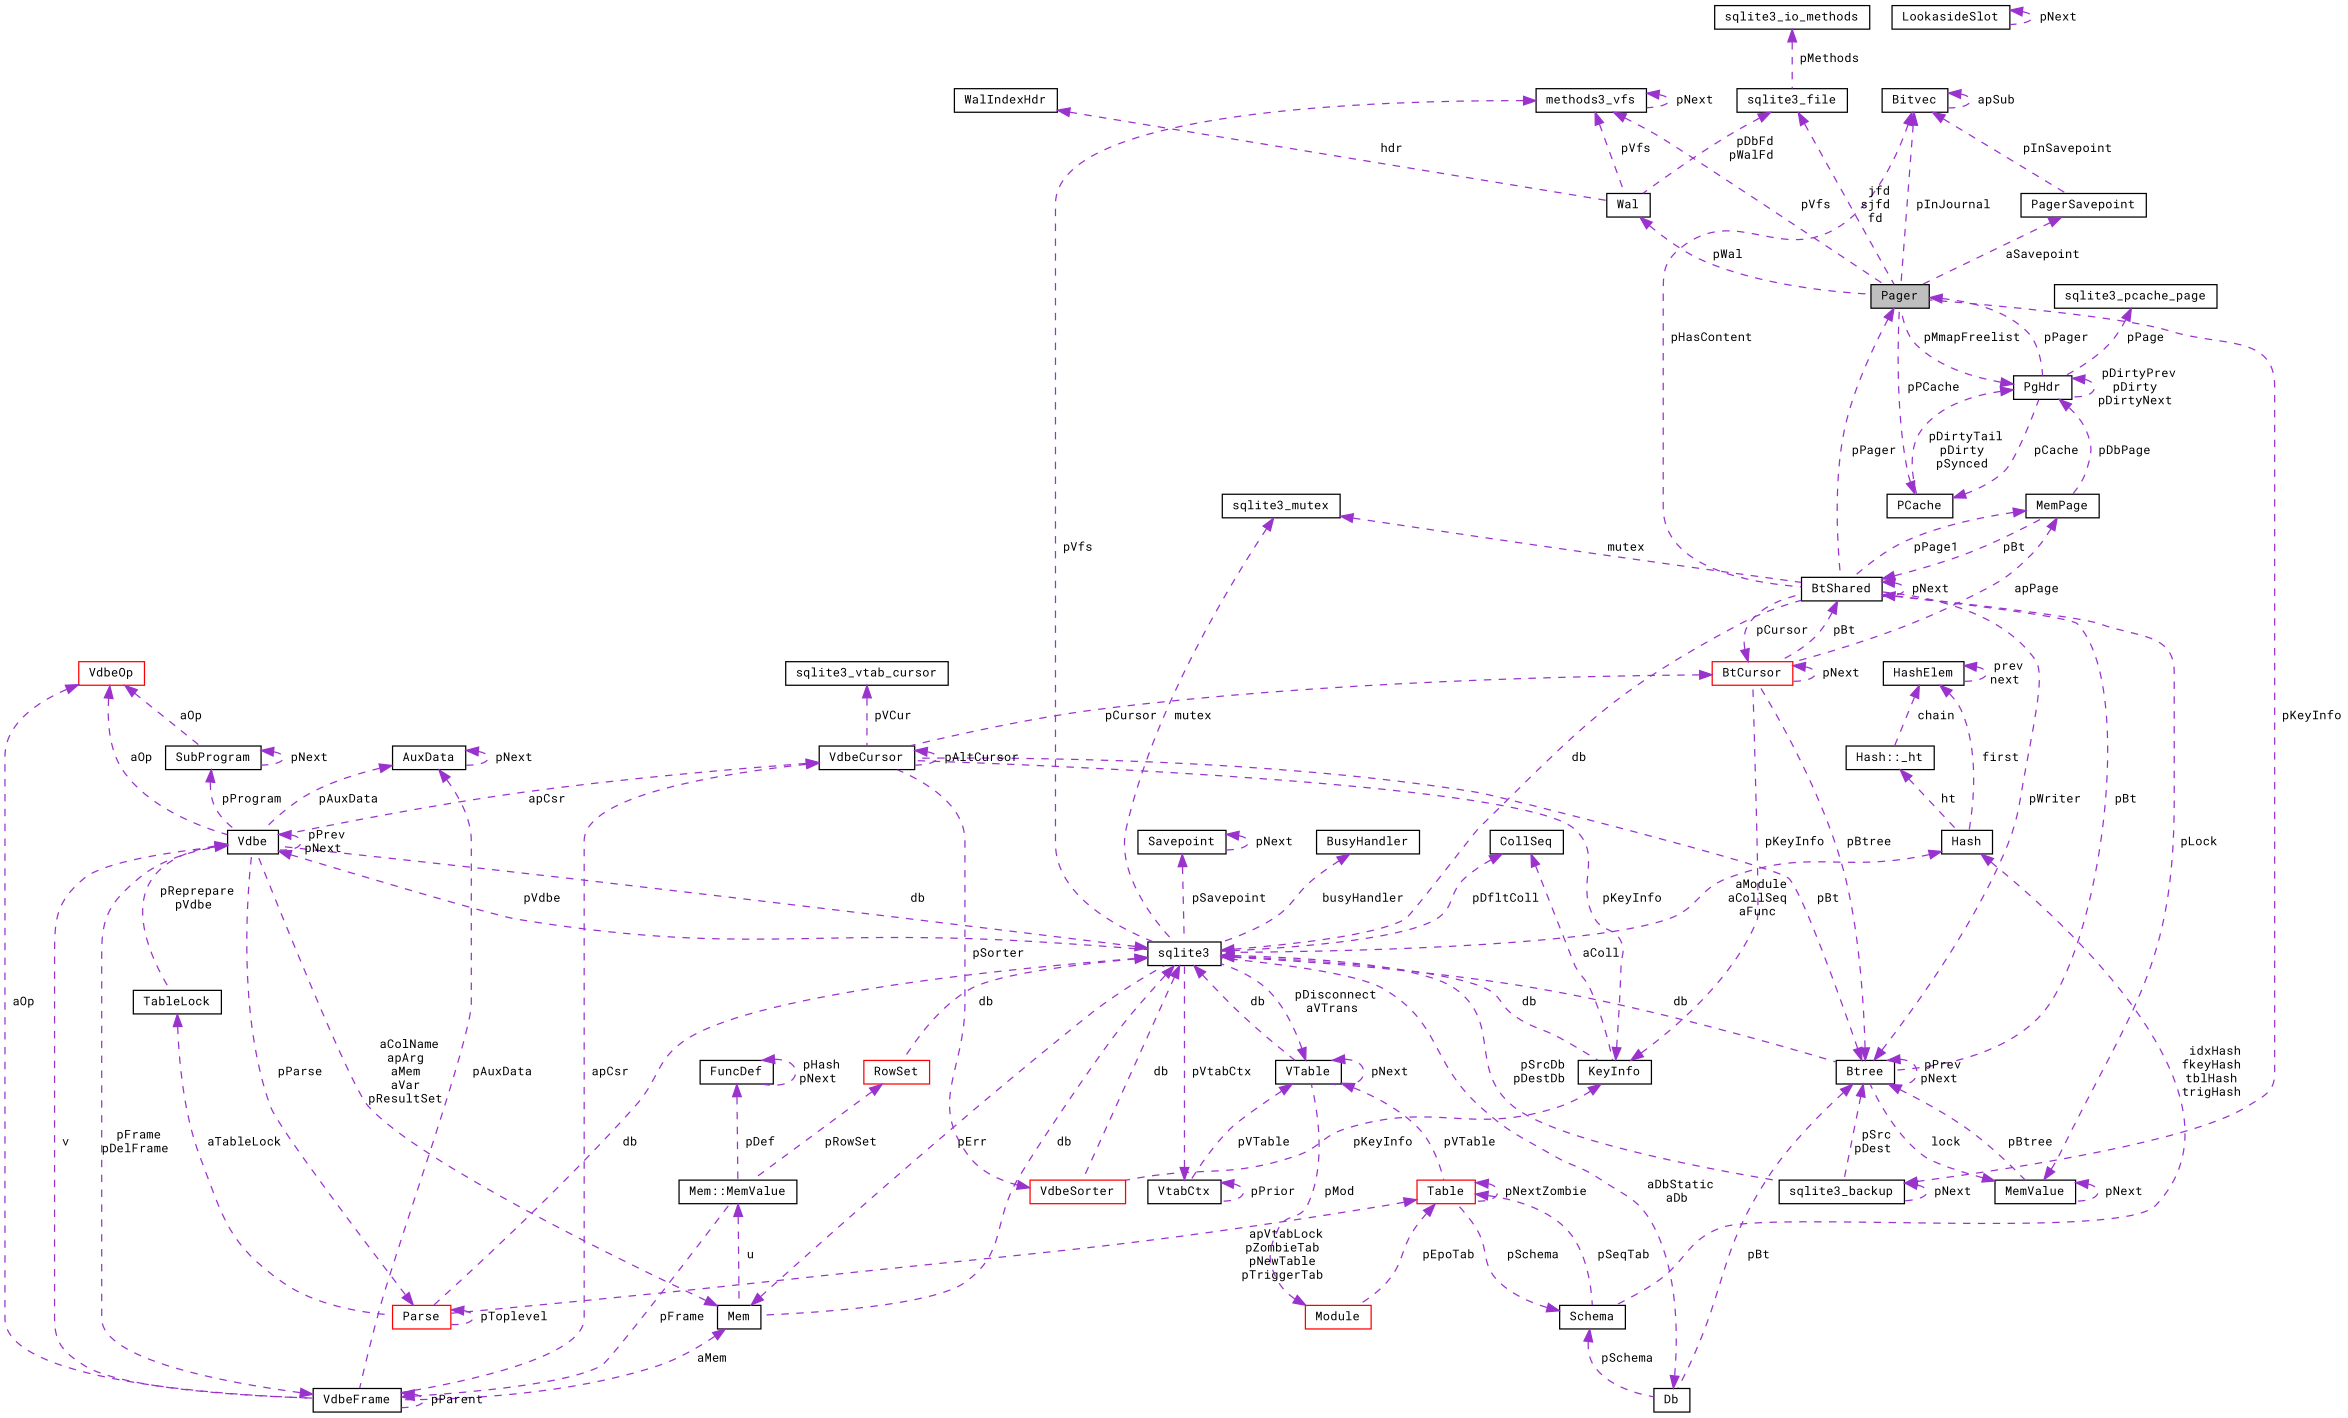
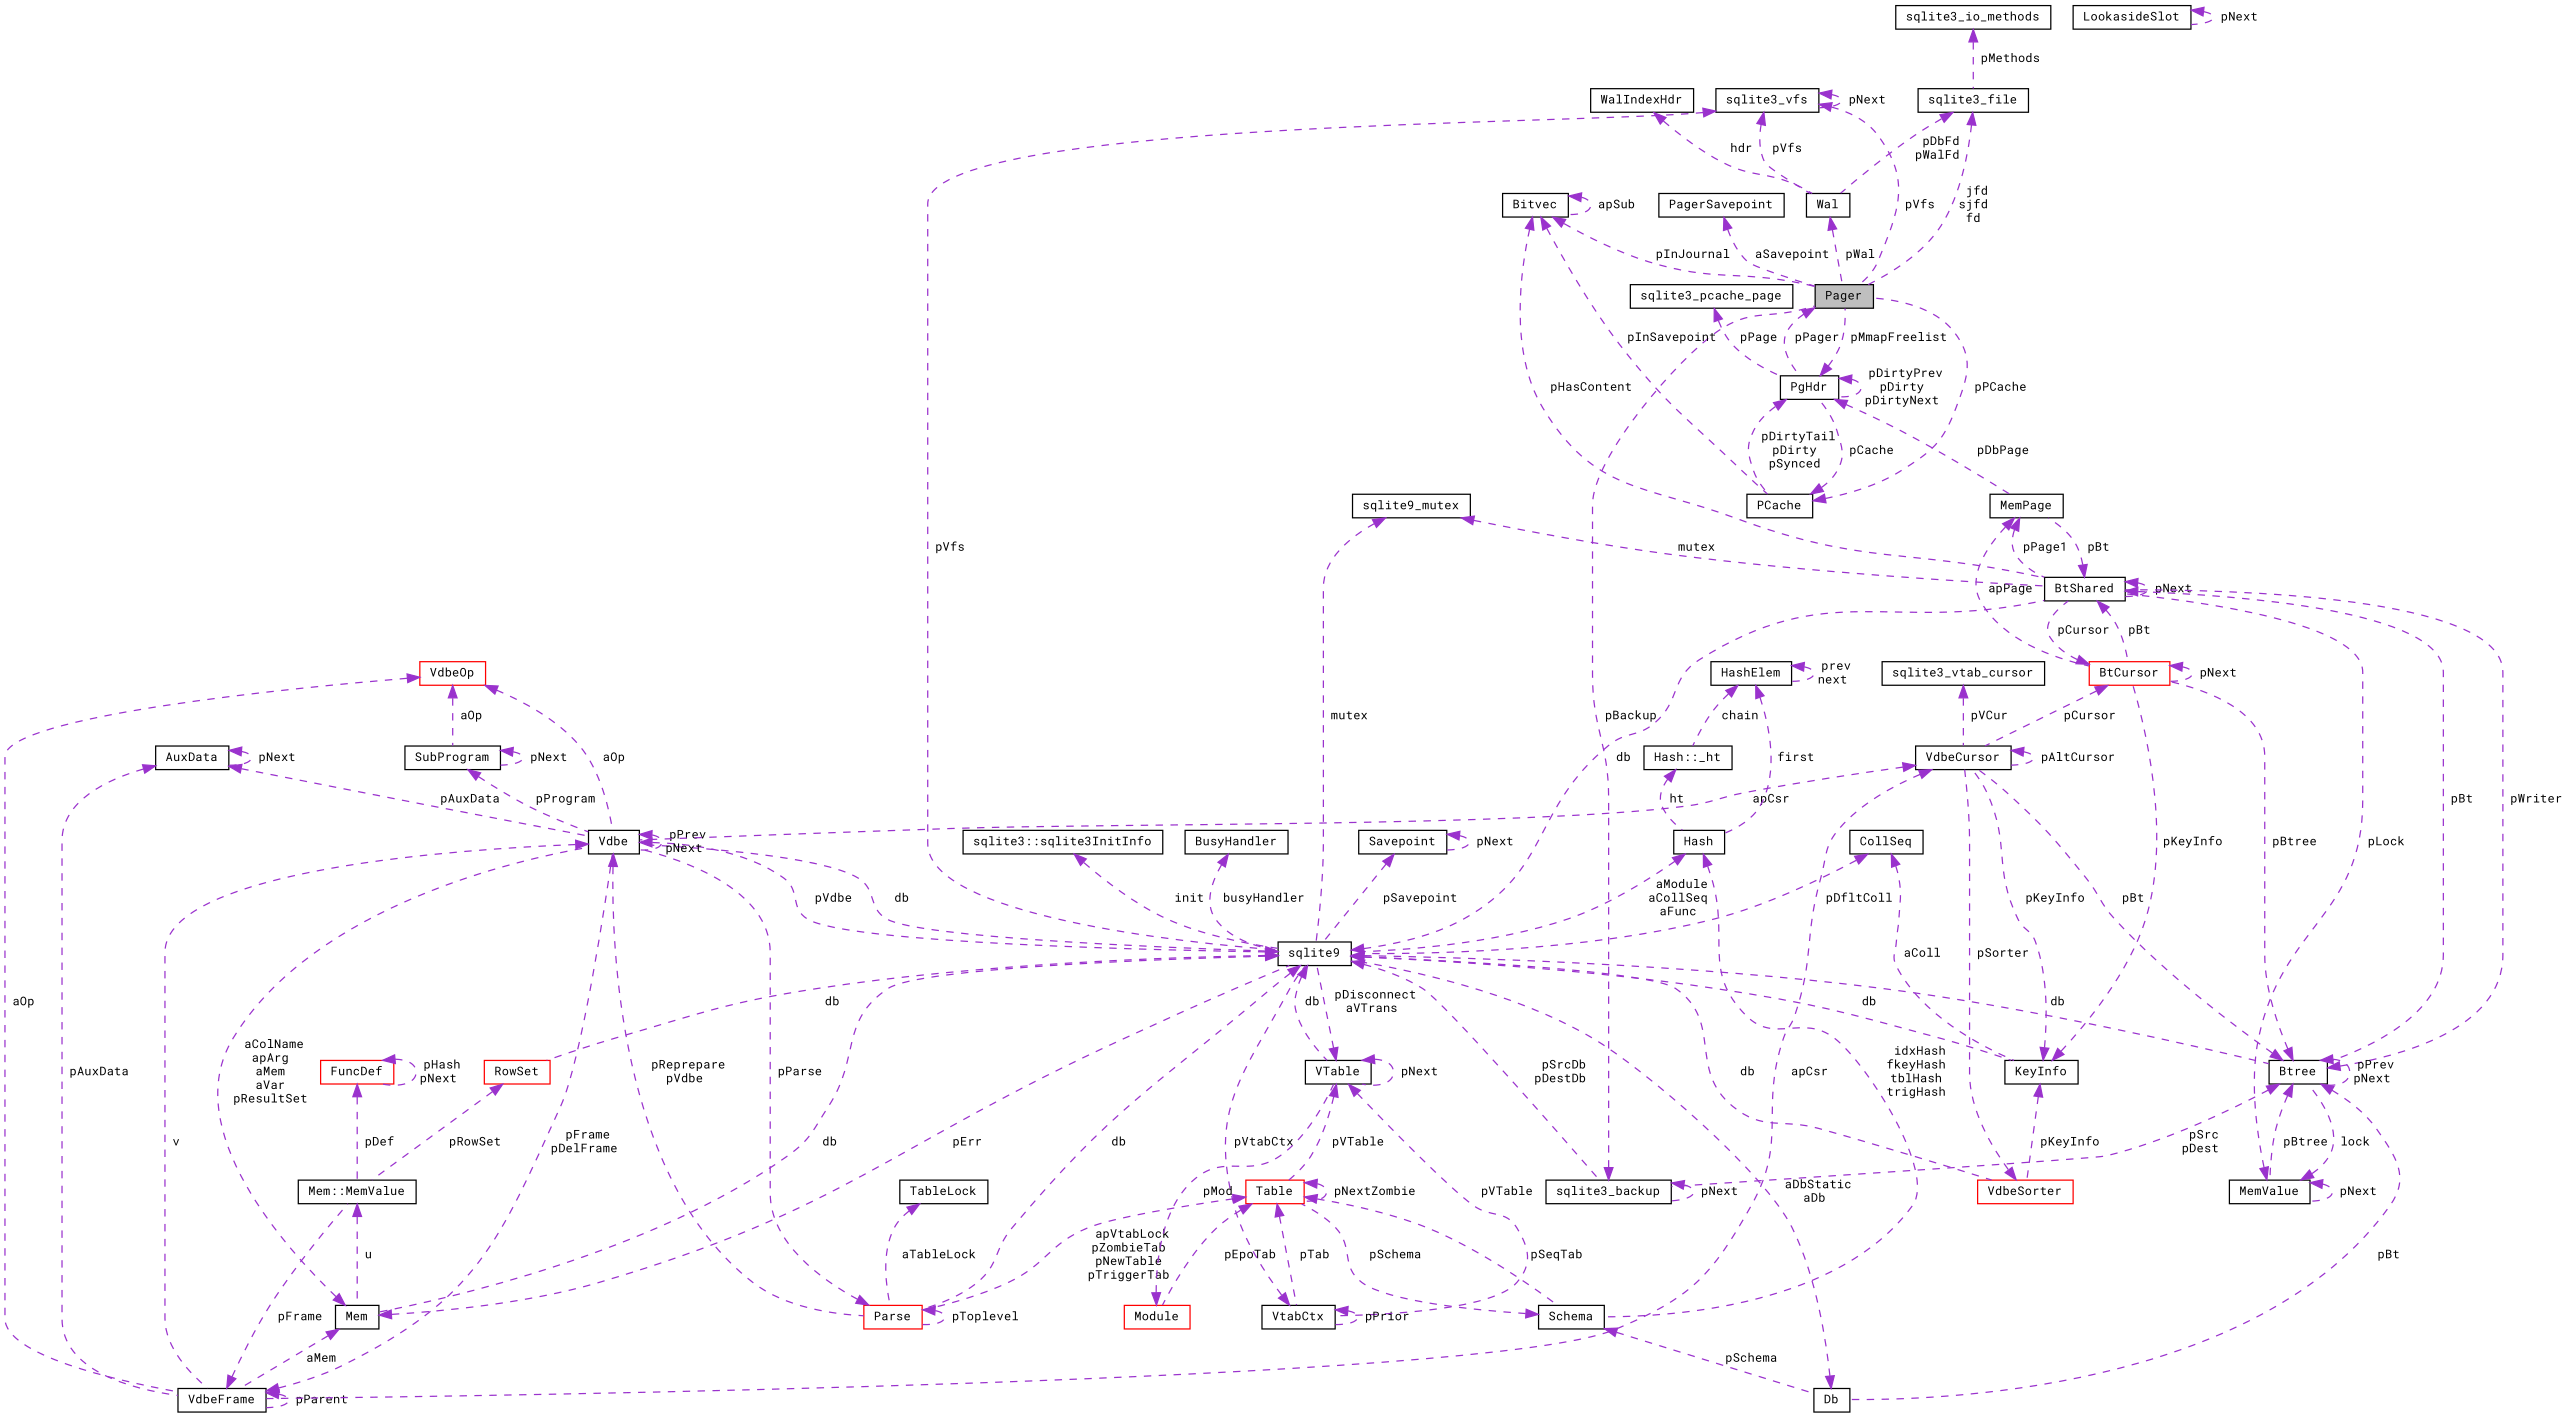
node "methods3_vfs": label "methods3_vfs" -> "sqlite3_vfs"
edge "PagerSavepoint" -> "Bitvec": now "PCache" -> "Bitvec"
edge "BtShared" -> "Pager": removed, label "pPager"
node "sqlite3_mutex": label "sqlite3_mutex" -> "sqlite9_mutex"
edge "Pager" -> "sqlite3_backup": label " pKeyInfo" -> " pBackup"
node "sqlite3::sqlite3InitInfo": added
edge "TableLock" -> "Vdbe": now "Parse" -> "Vdbe"
node "sqlite3": label "sqlite3" -> "sqlite9"
node "FuncDef": color black -> red
edge "VtabCtx" -> "Table": added, label "pTab"
